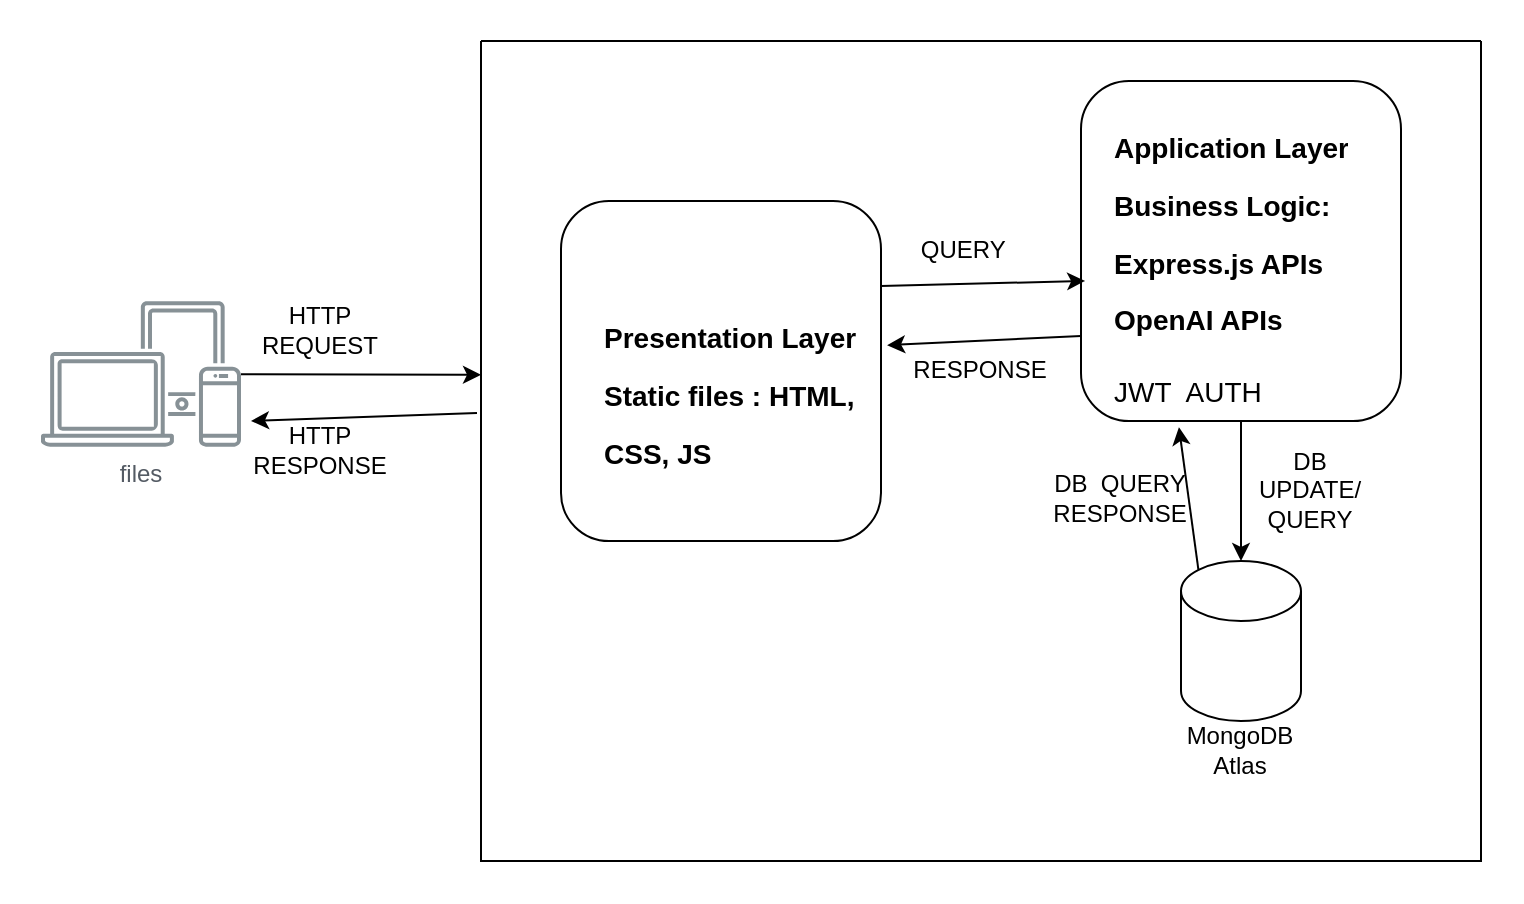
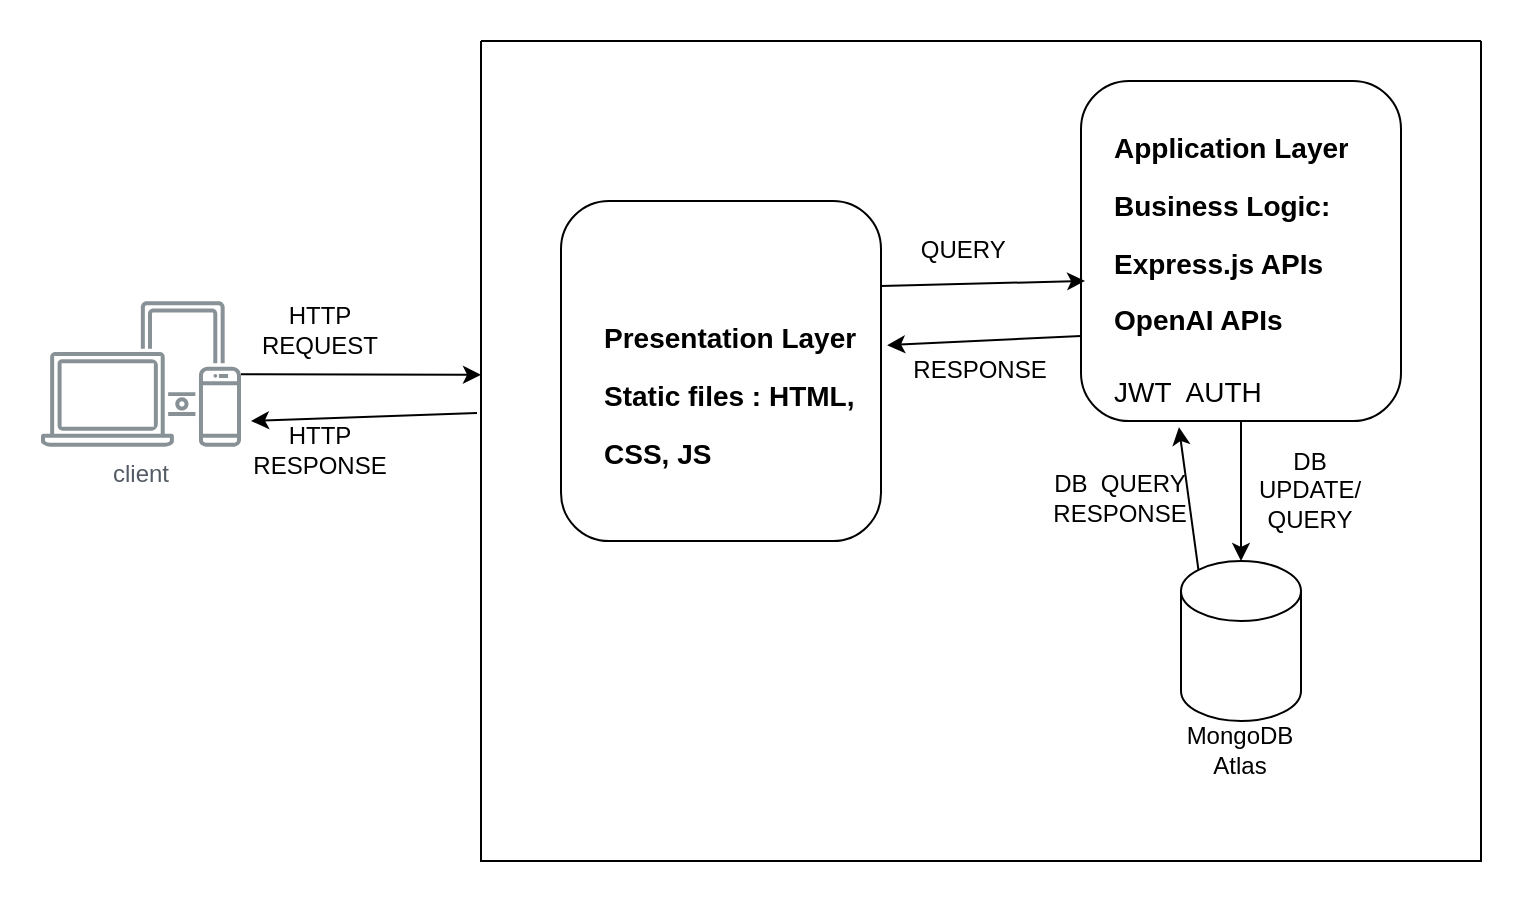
node "files": label "files" -> "client"
